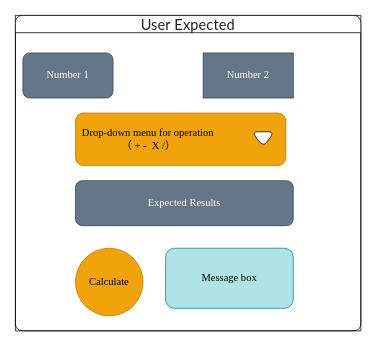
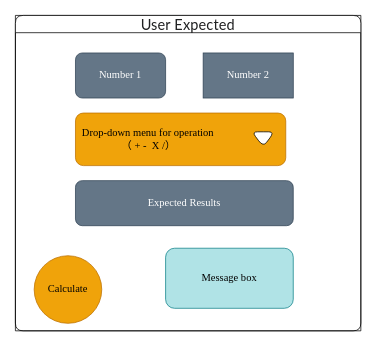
node "Number 1": moved (68, 75) -> (120, 75)
node "Calculate": moved (109, 282) -> (68, 289)
